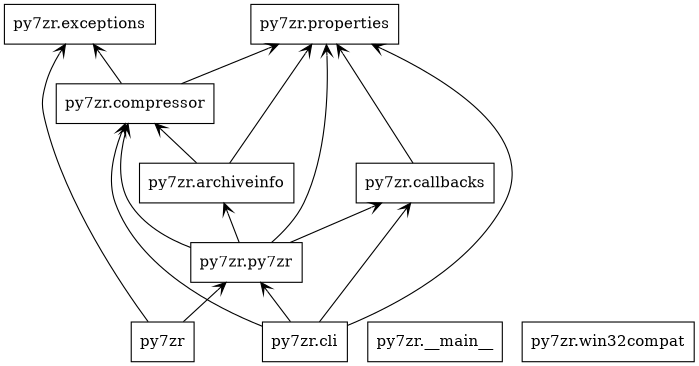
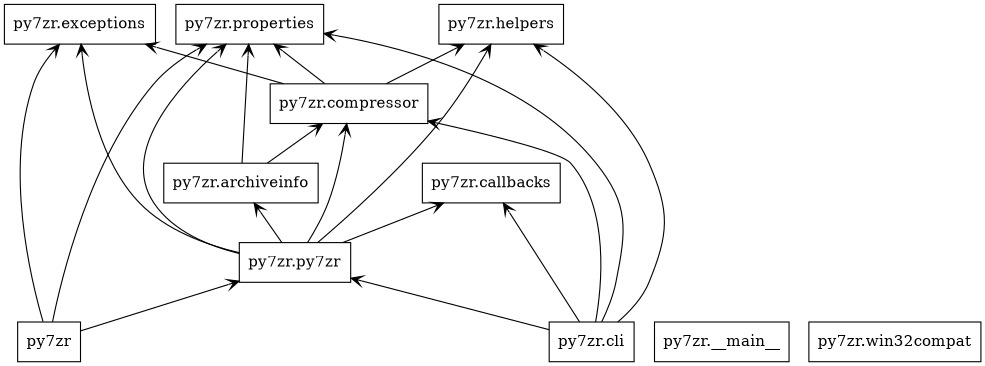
node "py7zr.helpers": added
edge "py7zr.callbacks" -> "py7zr.properties": now "py7zr" -> "py7zr.properties"
edge "py7zr.py7zr" -> "py7zr.exceptions": added
